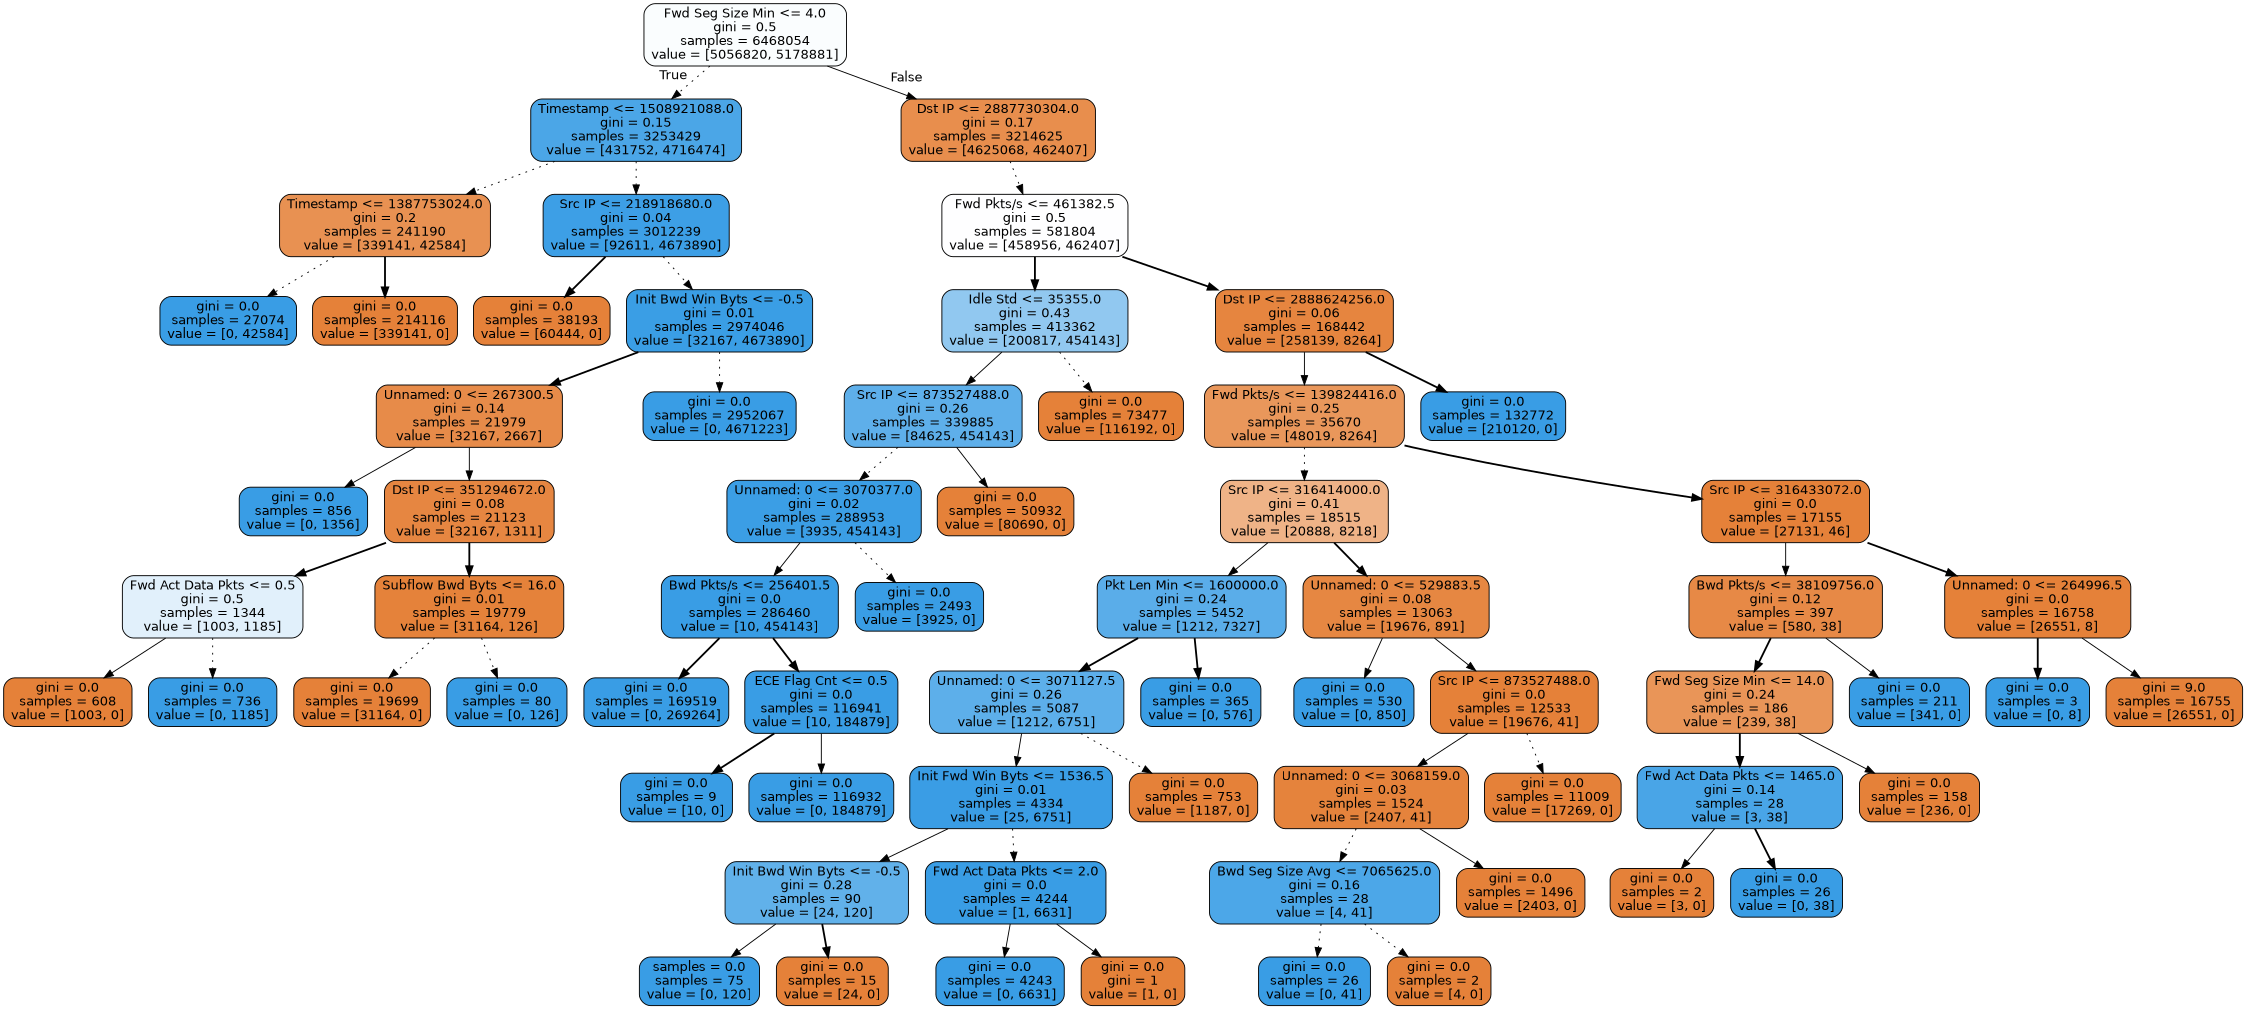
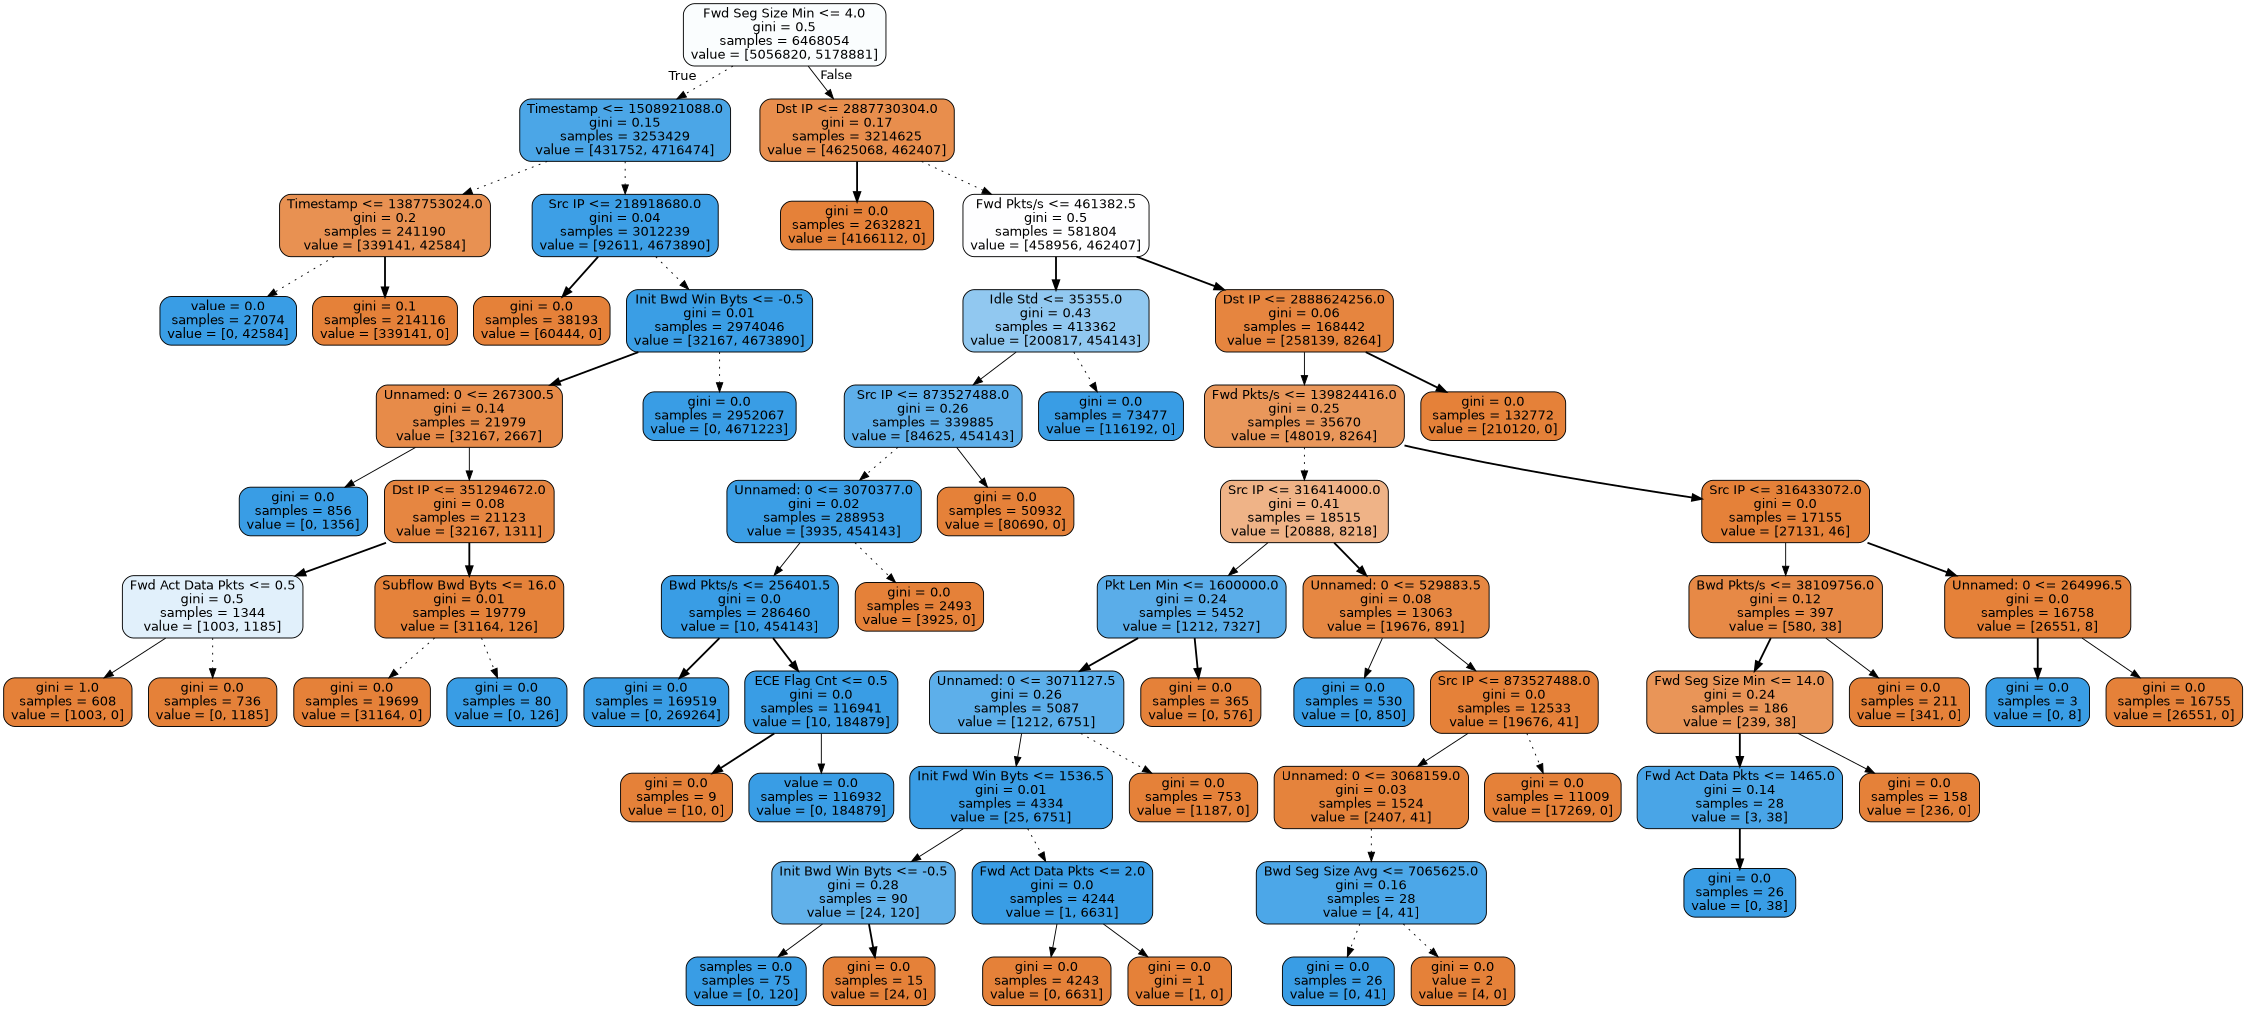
node "gini = 0.0 samples = 2632821 value = [4166112, 0]": added
node "gini = 0.0 samples = 27074 value = [0, 42584]": label "gini = 0.0 samples = 27074 value = [0, 42584]" -> "value = 0.0 samples = 27074 value = [0, 42584]"
node "gini = 0.0 samples = 214116 value = [339141, 0]": label "gini = 0.0 samples = 214116 value = [339141, 0]" -> "gini = 0.1 samples = 214116 value = [339141, 0]"
node "gini = 0.0 samples = 73477 value = [116192, 0]": fillcolor #e58139 -> #399de5
node "gini = 0.0 samples = 132772 value = [210120, 0]": fillcolor #399de5 -> #e58139
node "gini = 0.0 samples = 2493 value = [3925, 0]": fillcolor #399de5 -> #e58139
node "gini = 0.0 samples = 608 value = [1003, 0]": label "gini = 0.0 samples = 608 value = [1003, 0]" -> "gini = 1.0 samples = 608 value = [1003, 0]"
node "gini = 0.0 samples = 736 value = [0, 1185]": fillcolor #399de5 -> #e58139
node "gini = 0.0 samples = 365 value = [0, 576]": fillcolor #399de5 -> #e58139
node "gini = 0.0 samples = 211 value = [341, 0]": fillcolor #399de5 -> #e58139
node "gini = 9.0 samples = 16755 value = [26551, 0]": label "gini = 9.0 samples = 16755 value = [26551, 0]" -> "gini = 0.0 samples = 16755 value = [26551, 0]"
node "gini = 0.0 samples = 9 value = [10, 0]": fillcolor #399de5 -> #e58139
node "gini = 0.0 samples = 116932 value = [0, 184879]": label "gini = 0.0 samples = 116932 value = [0, 184879]" -> "value = 0.0 samples = 116932 value = [0, 184879]"
node "gini = 0.0 samples = 1496 value = [2403, 0]": removed
node "gini = 0.0 samples = 2 value = [3, 0]": removed
node "gini = 0.0 samples = 4243 value = [0, 6631]": fillcolor #399de5 -> #e58139
node "gini = 0.0 samples = 2 value = [4, 0]": label "gini = 0.0 samples = 2 value = [4, 0]" -> "gini = 0.0 value = 2 value = [4, 0]"
